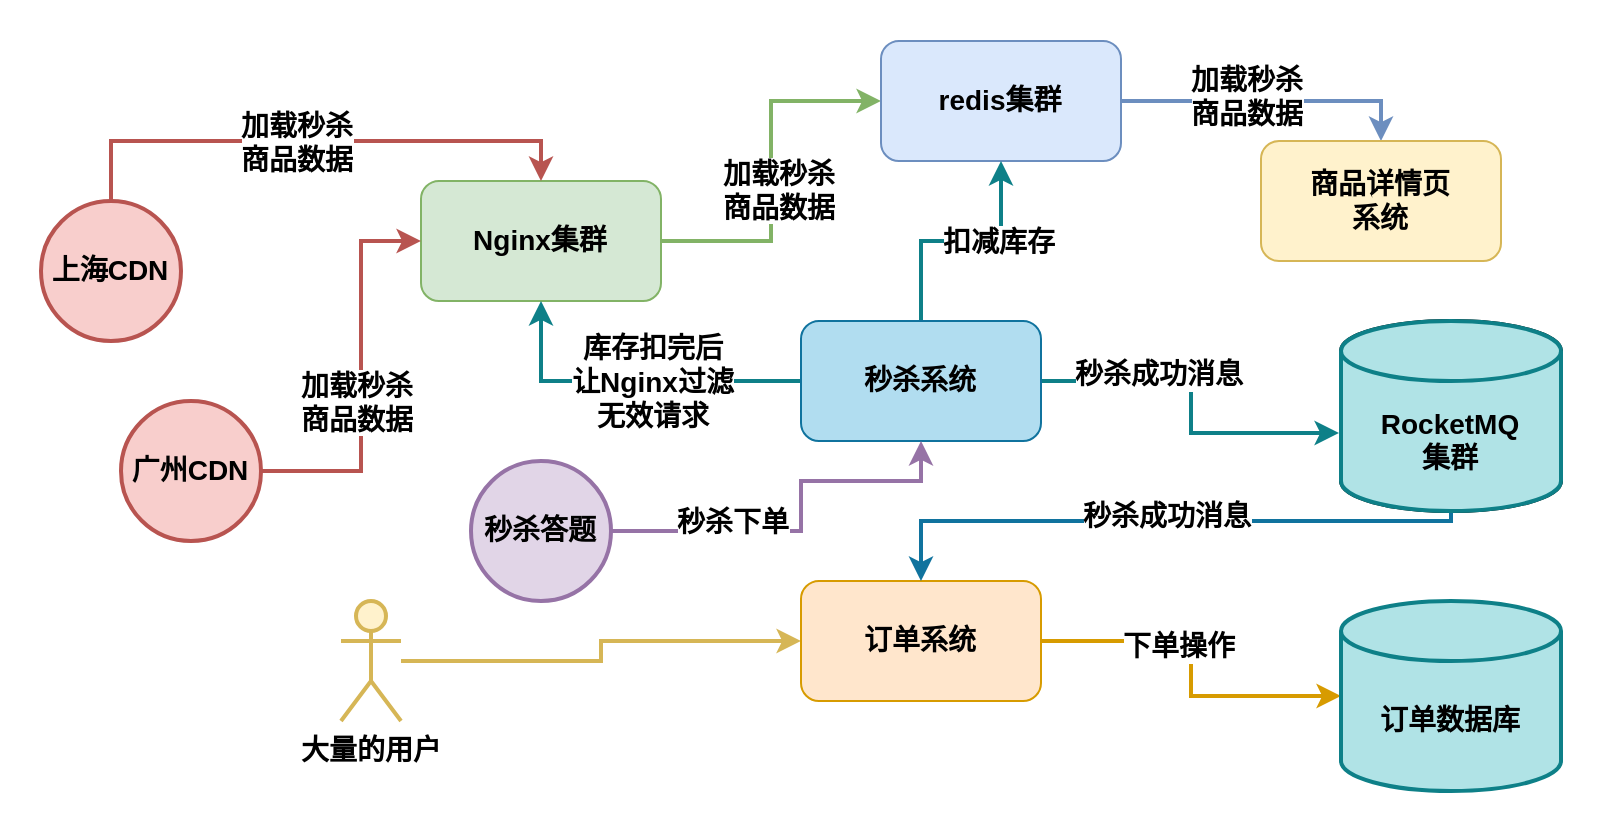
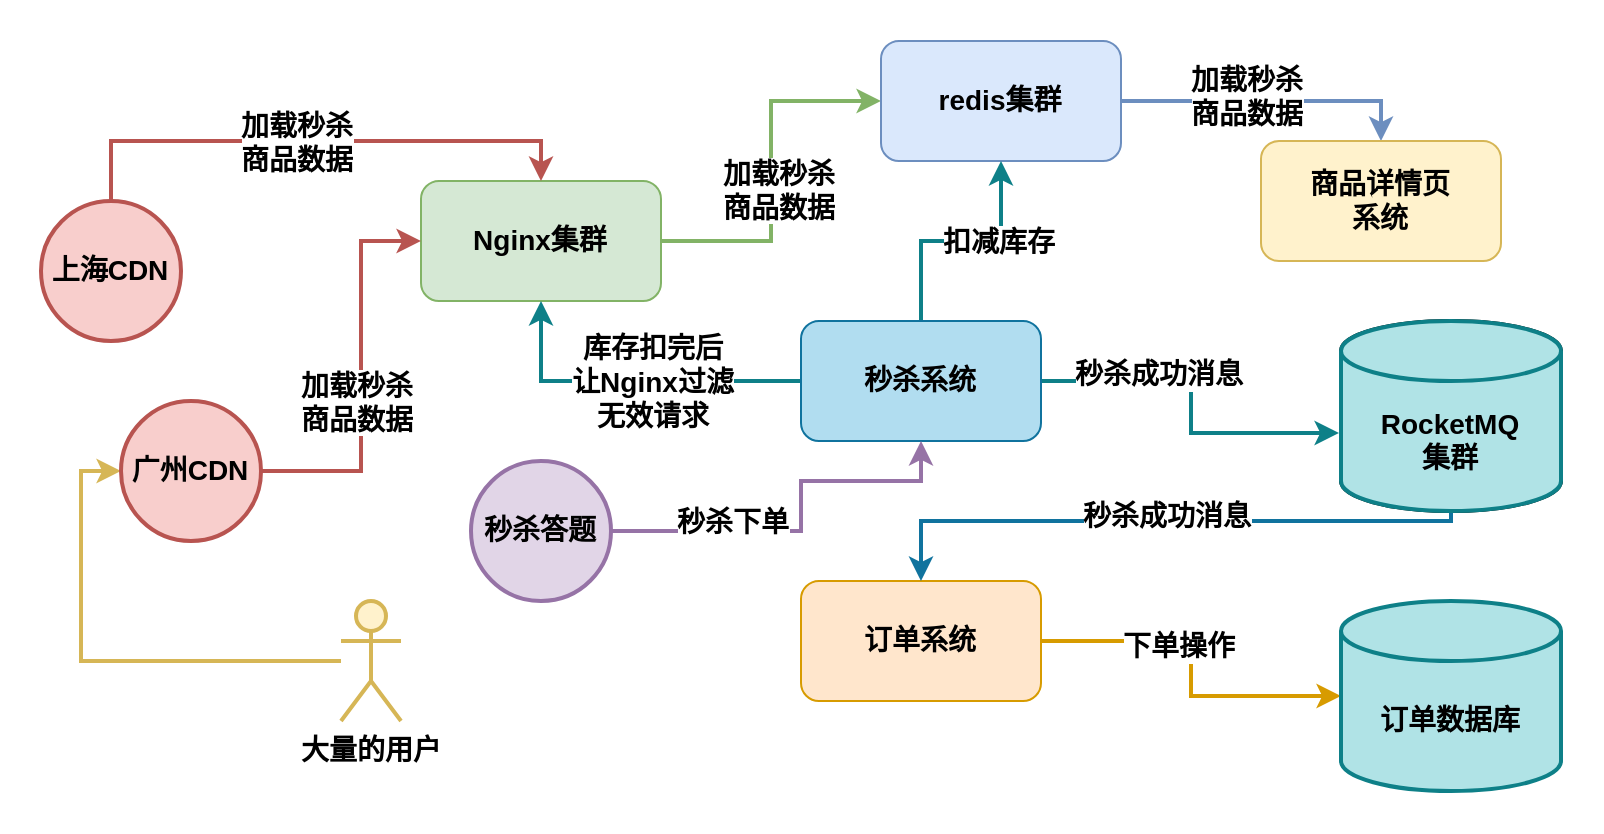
edge "大量的用户" -> "订单系统": now "大量的用户" -> "广州CDN"
